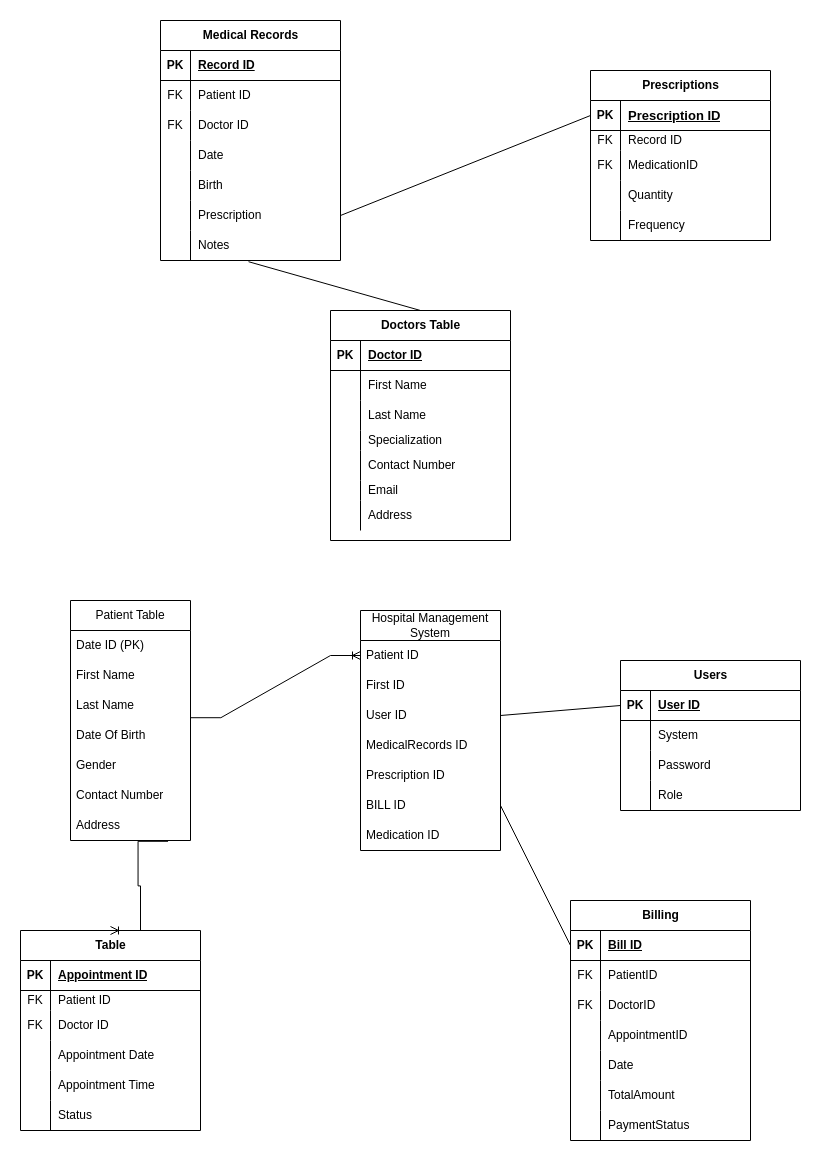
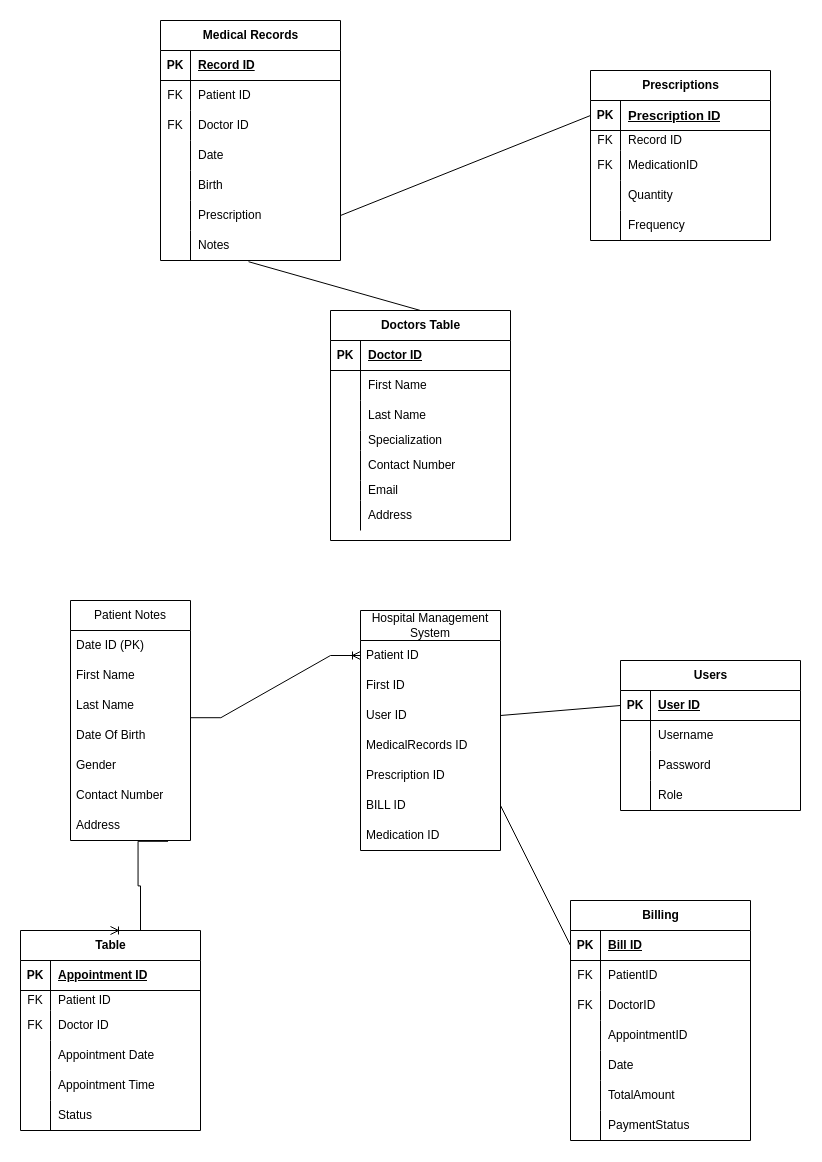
node "Patient Table": label "Patient Table" -> "Patient Notes"
node "System": label "System" -> "Username"
